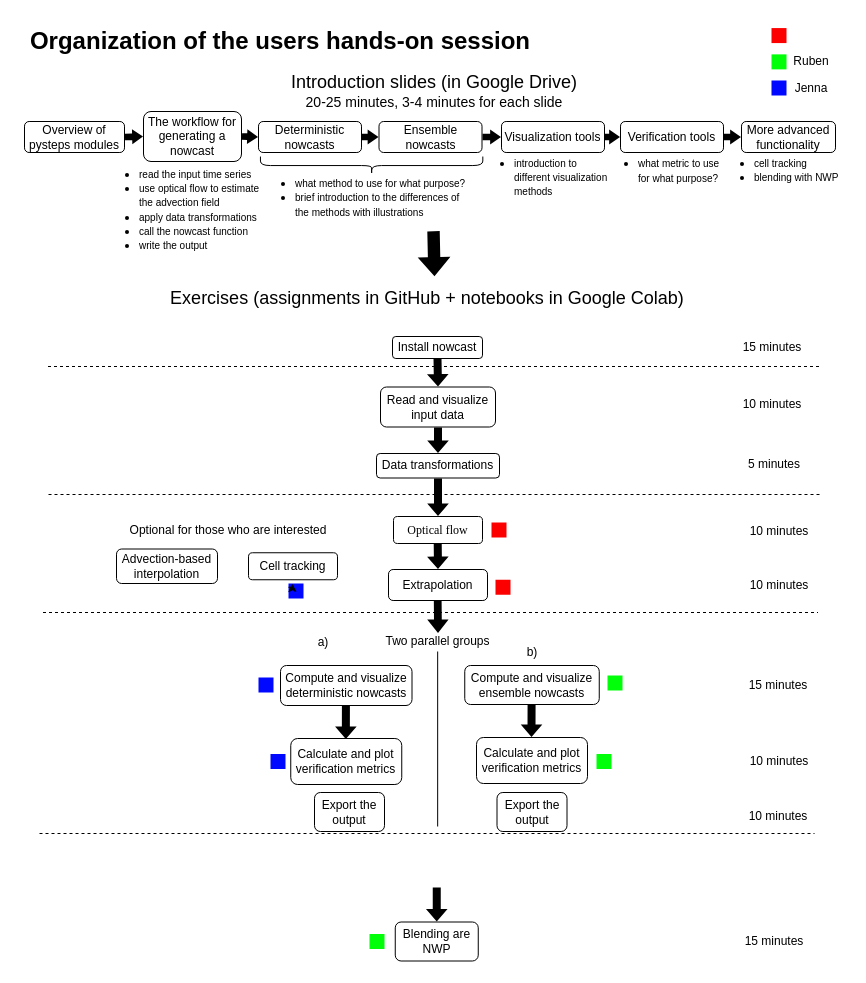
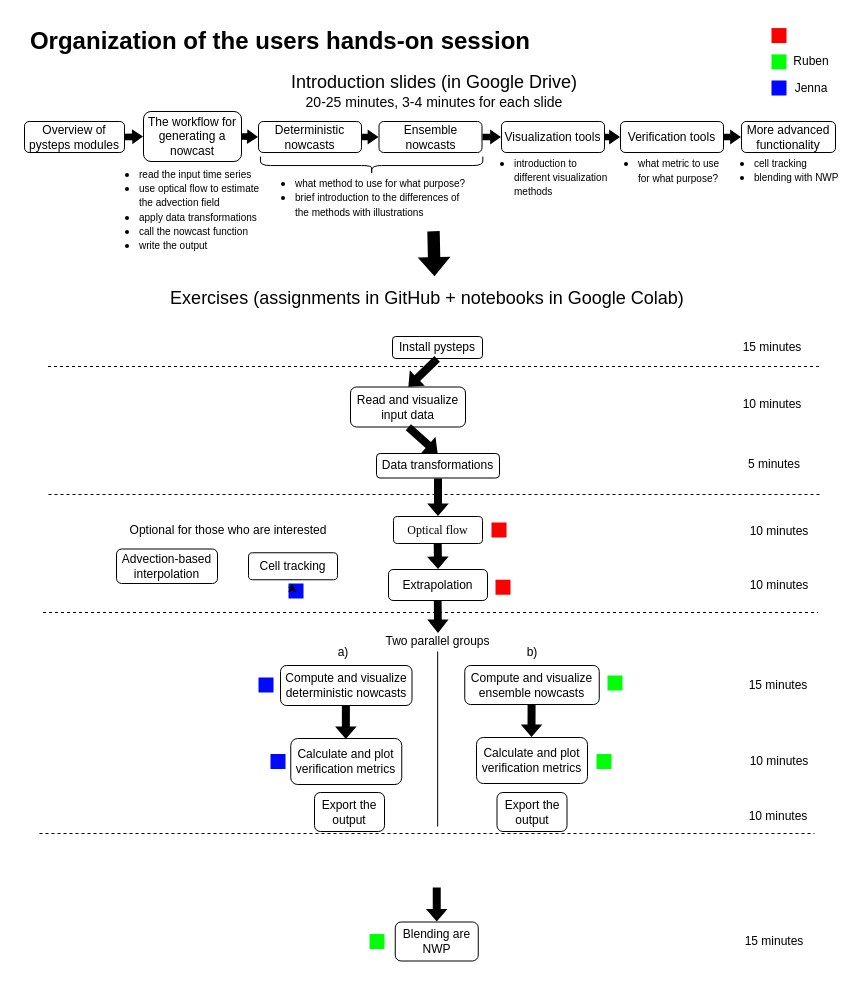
node "Install nowcast": label "Install nowcast" -> "Install pysteps"
node "Read and visualize input data": moved (438, 407) -> (408, 407)
node "a)": moved (324, 643) -> (344, 653)
